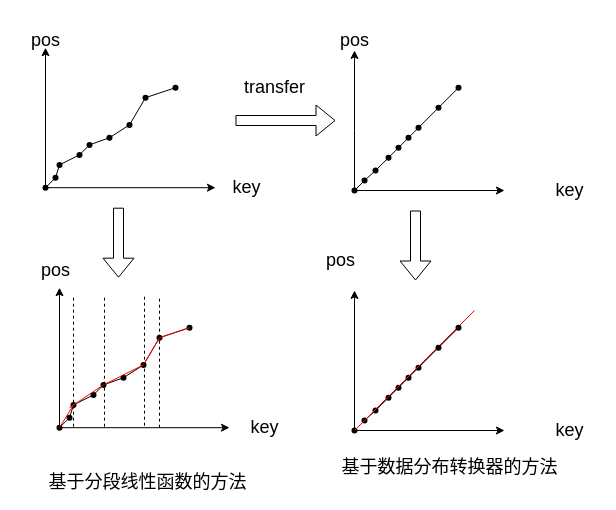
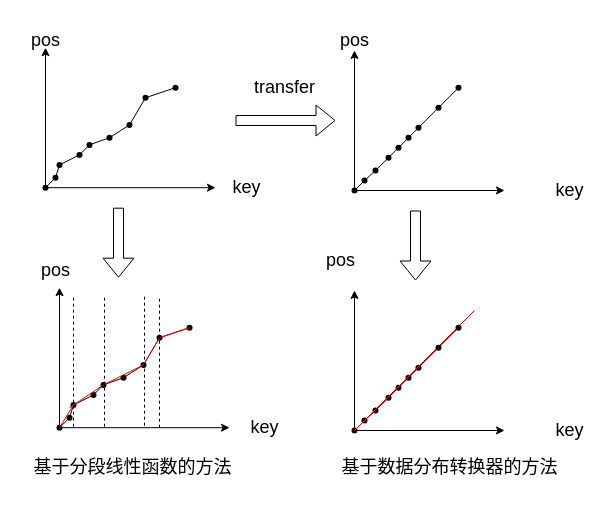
node "transfer": moved (275, 88) -> (285, 88)
node "基于分段线性函数的方法": moved (147, 483) -> (132, 468)
